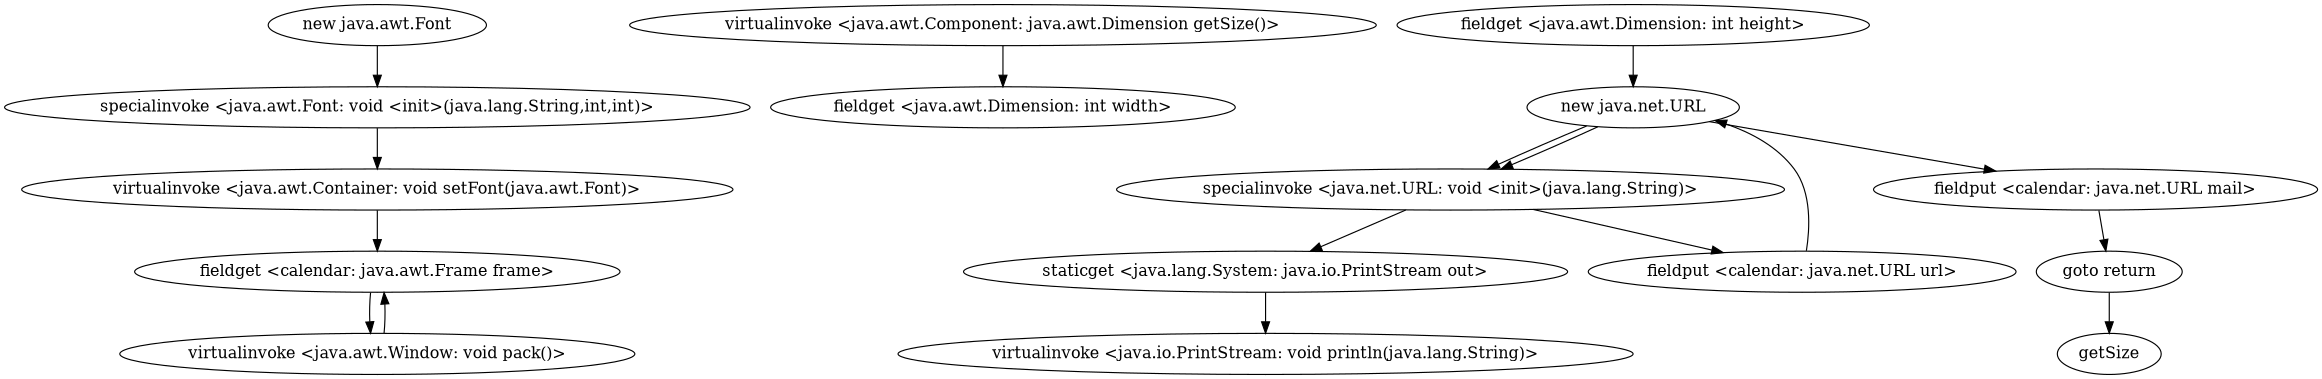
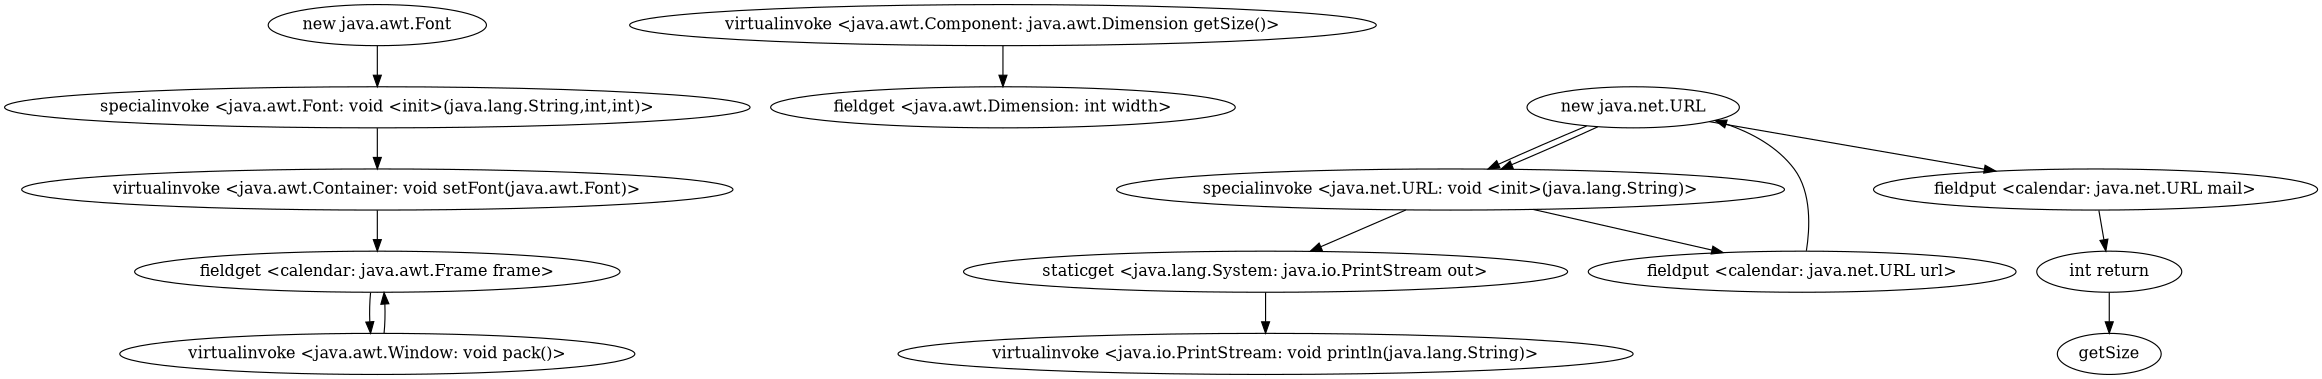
node "fieldget <java.awt.Dimension: int height>": removed
node "goto return": label "goto return" -> "int return"
